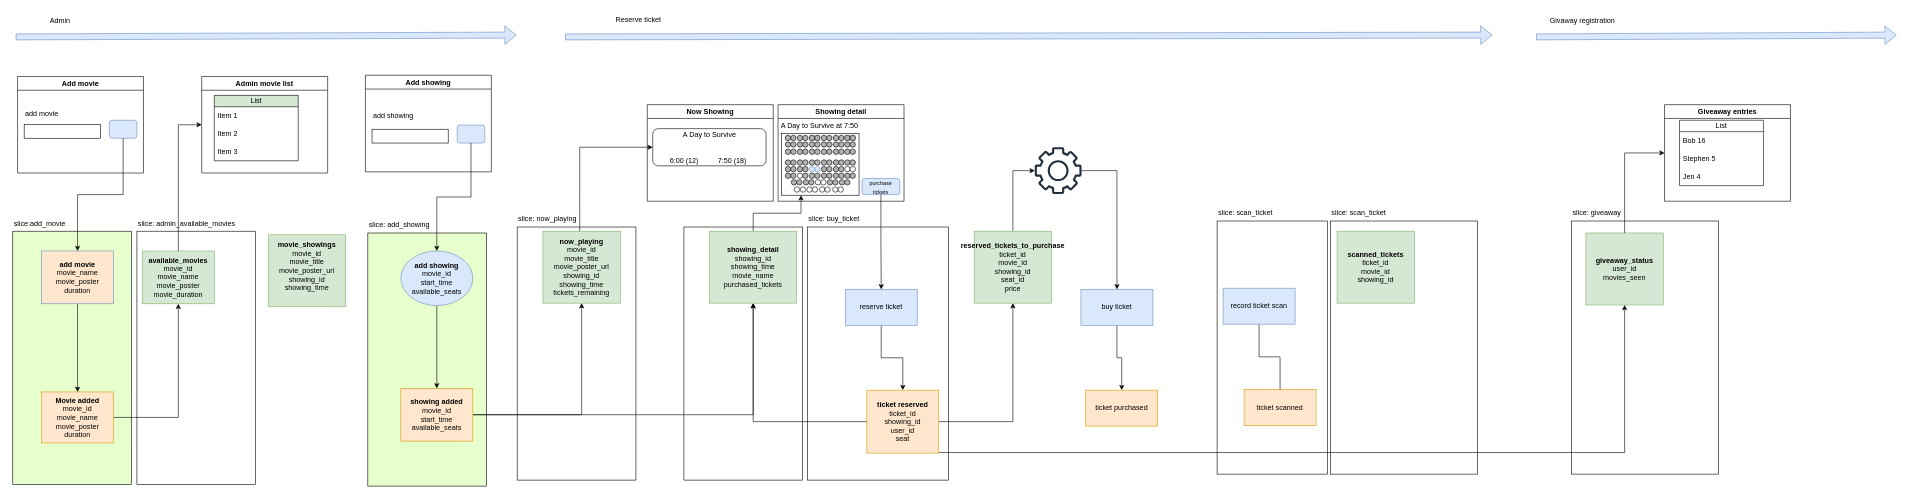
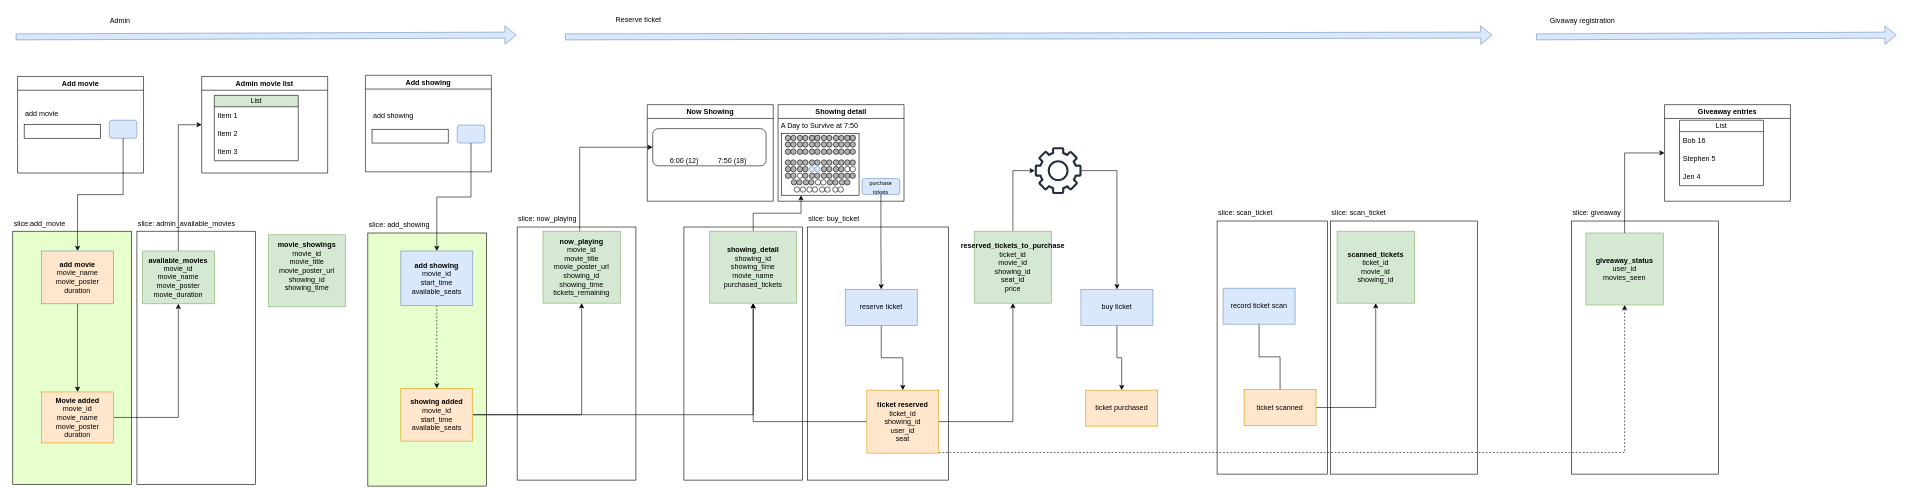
node "Admin": moved (65, 21) -> (125, 21)
node "A Day to Survive": removed
node "add showing movie_id start_time available_seats": shape ellipse -> rectangle
edge "add showing movie_id start_time available_seats" -> "showing added movie_id start_time available_seats": style solid -> dashed
edge "ticket scanned" -> "scanned_tickets ticket_id movie_id showing_id": added
edge "ticket reserved ticket_id showing_id user_id seat" -> "giveaway_status user_id movies_seen": style solid -> dashed
